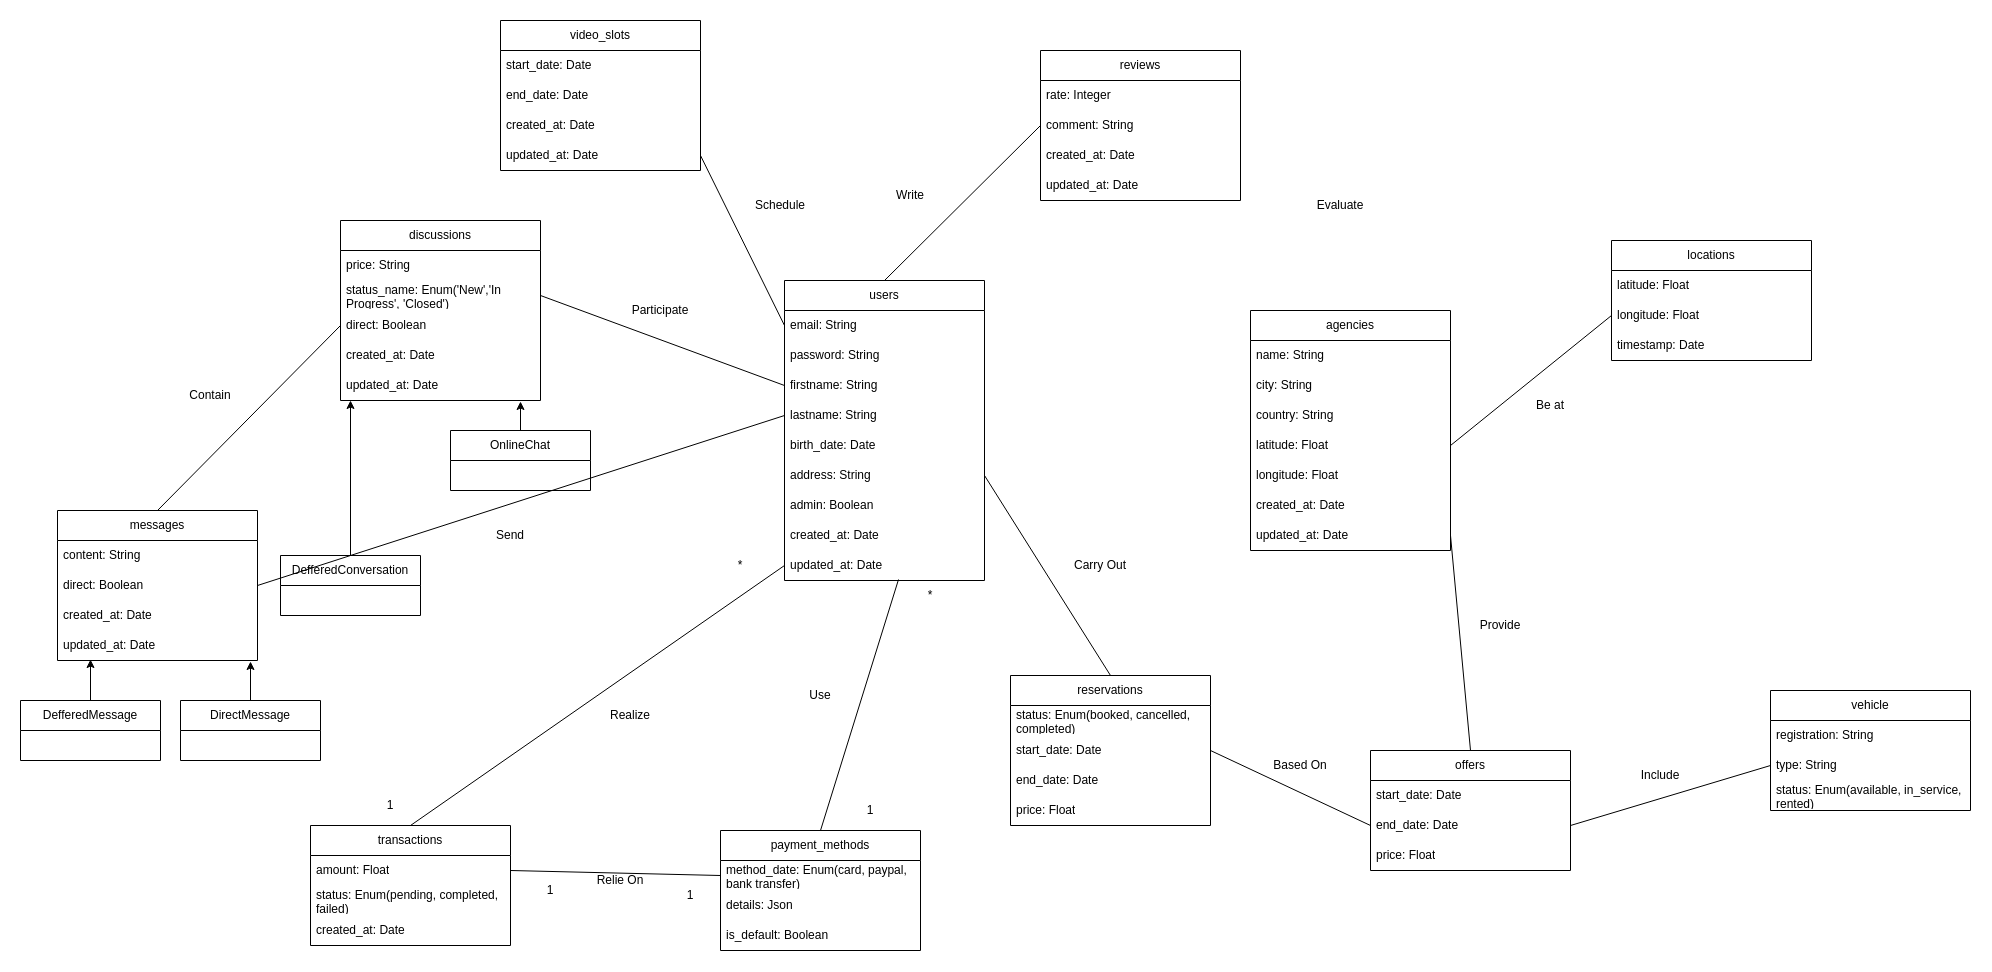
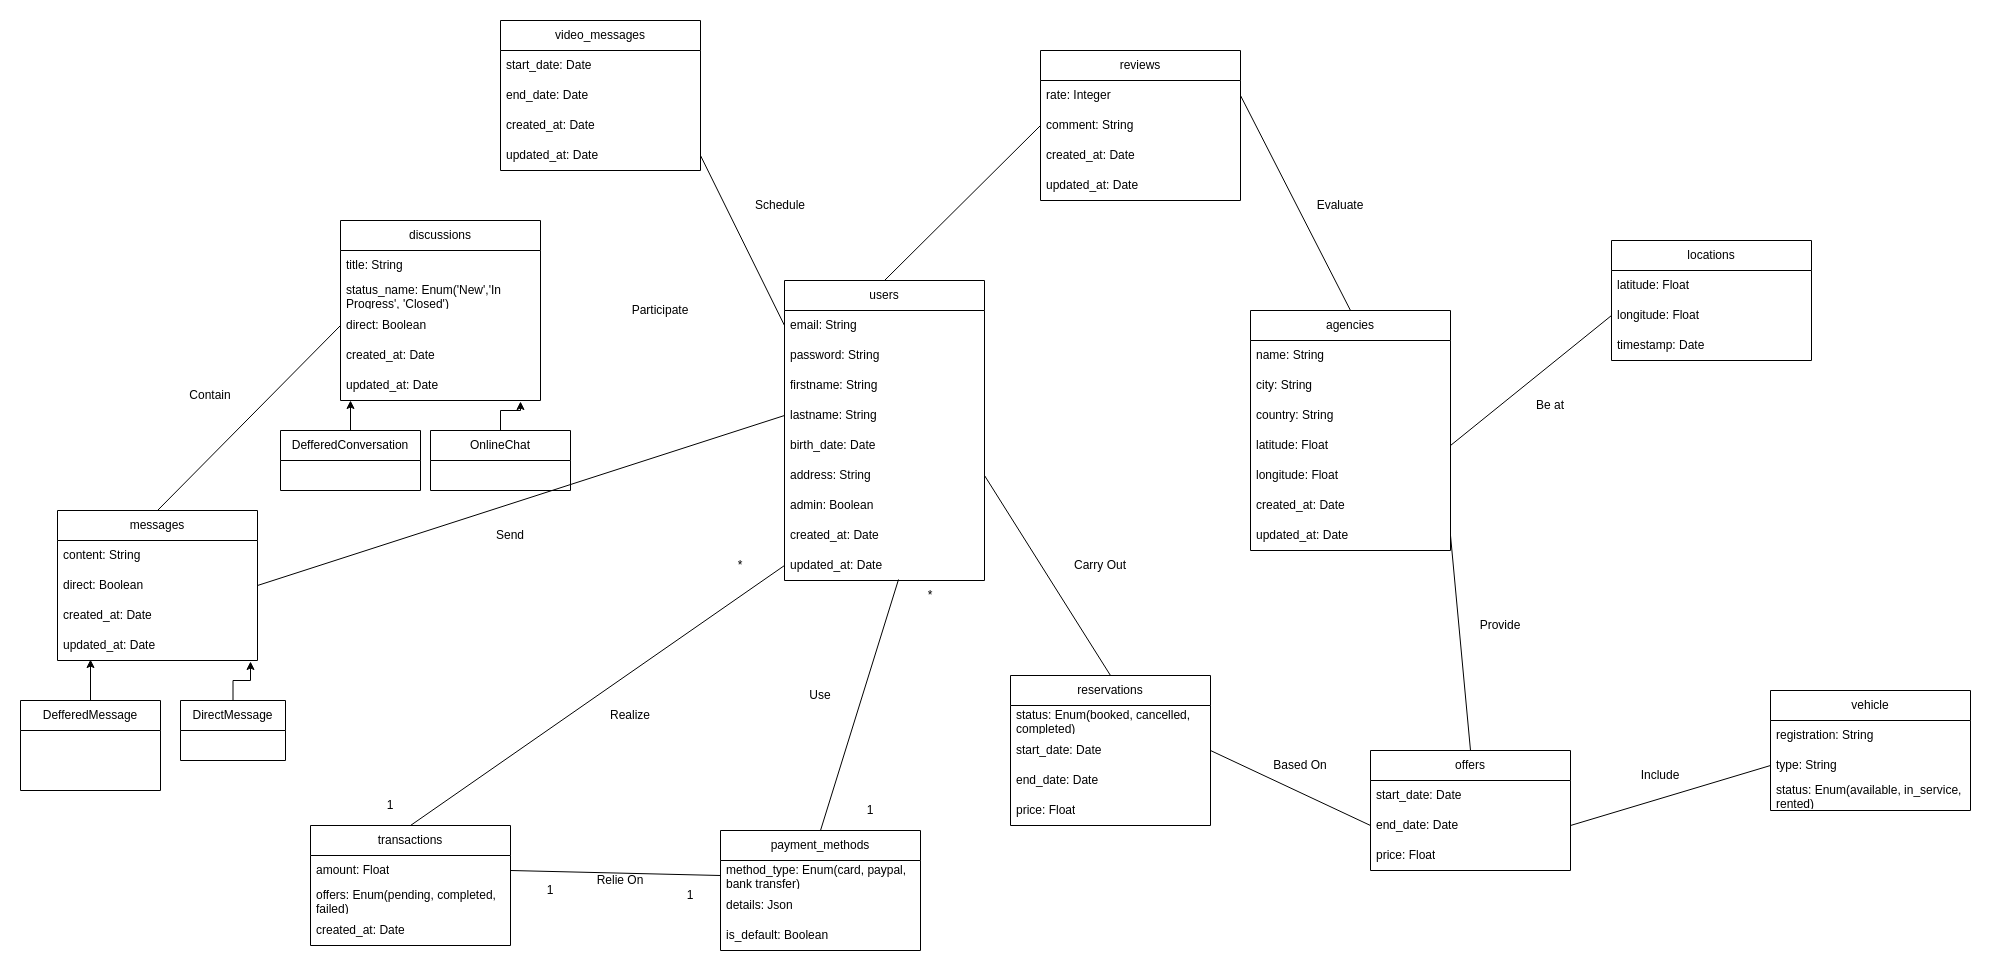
node "video_slots": label "video_slots" -> "video_messages"
node "Write": removed
edge "rate: Integer" -- "agencies": added
node "price: String": label "price: String" -> "title: String"
edge "status_name: Enum('New','In Progress', 'Closed')" -- "firstname: String": removed
node "OnlineChat": moved (521, 461) -> (501, 461)
node "DefferedConversation": moved (351, 586) -> (351, 461)
node "DefferedMessage": size 140x60 -> 140x90
node "DirectMessage": size 140x60 -> 105x60
node "method_date: Enum(card, paypal, bank transfer)": label "method_date: Enum(card, paypal, bank transfer)" -> "method_type: Enum(card, paypal, bank transfer)"
node "status: Enum(pending, completed, failed)": label "status: Enum(pending, completed, failed)" -> "offers: Enum(pending, completed, failed)"
